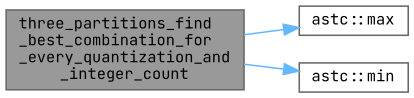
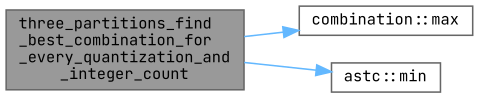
node "astc::max": label "astc::max" -> "combination::max"
